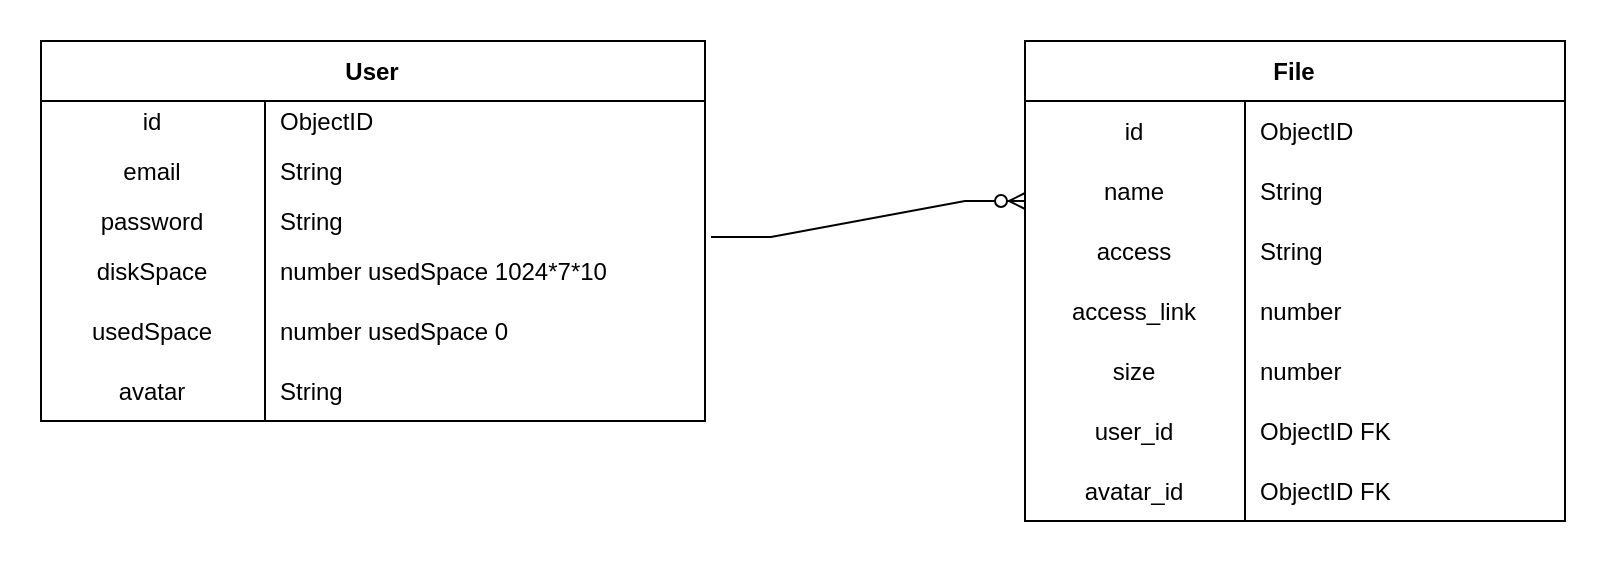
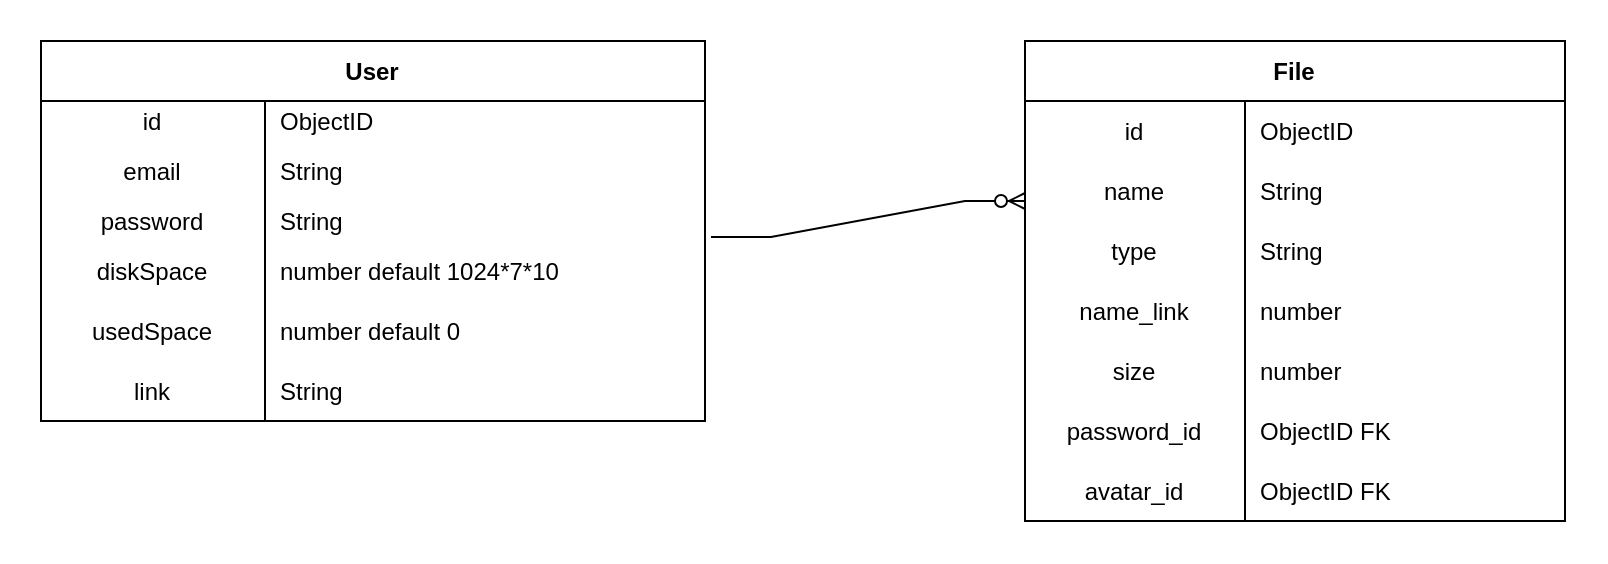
node "access": label "access" -> "type"
node "number usedSpace 1024*7*10": label "number usedSpace 1024*7*10" -> "number default 1024*7*10"
node "access_link": label "access_link" -> "name_link"
node "number usedSpace 0": label "number usedSpace 0" -> "number default 0"
node "avatar": label "avatar" -> "link"
node "user_id": label "user_id" -> "password_id"
